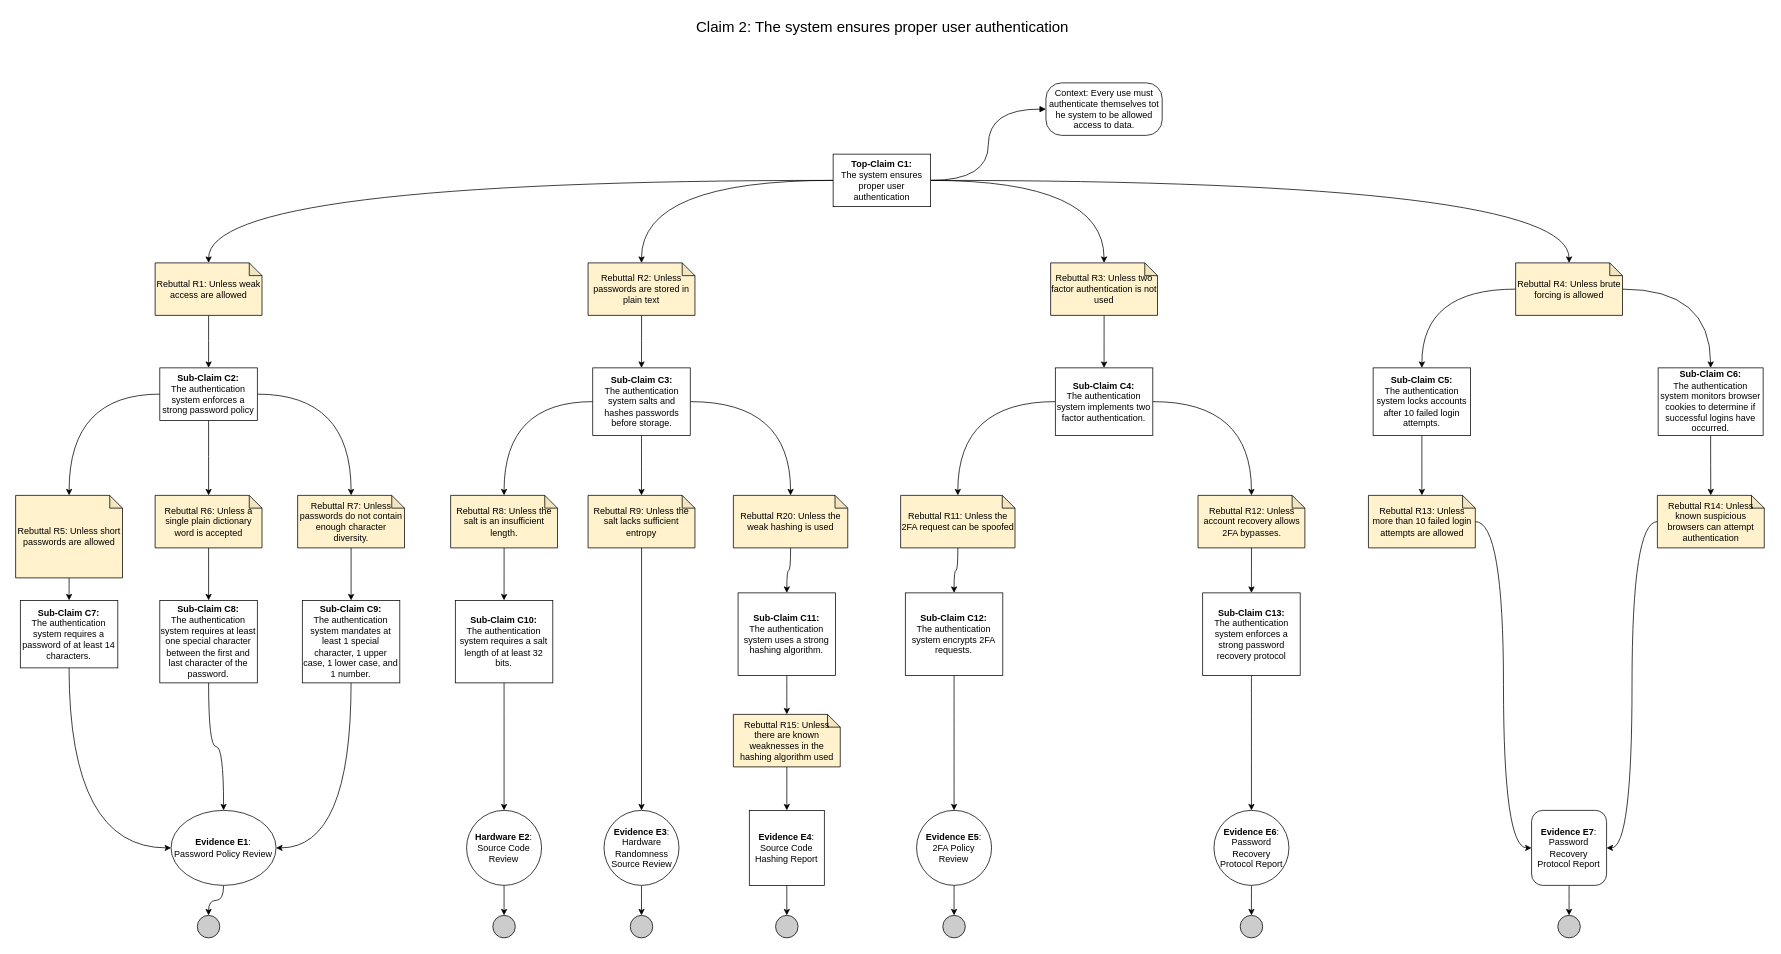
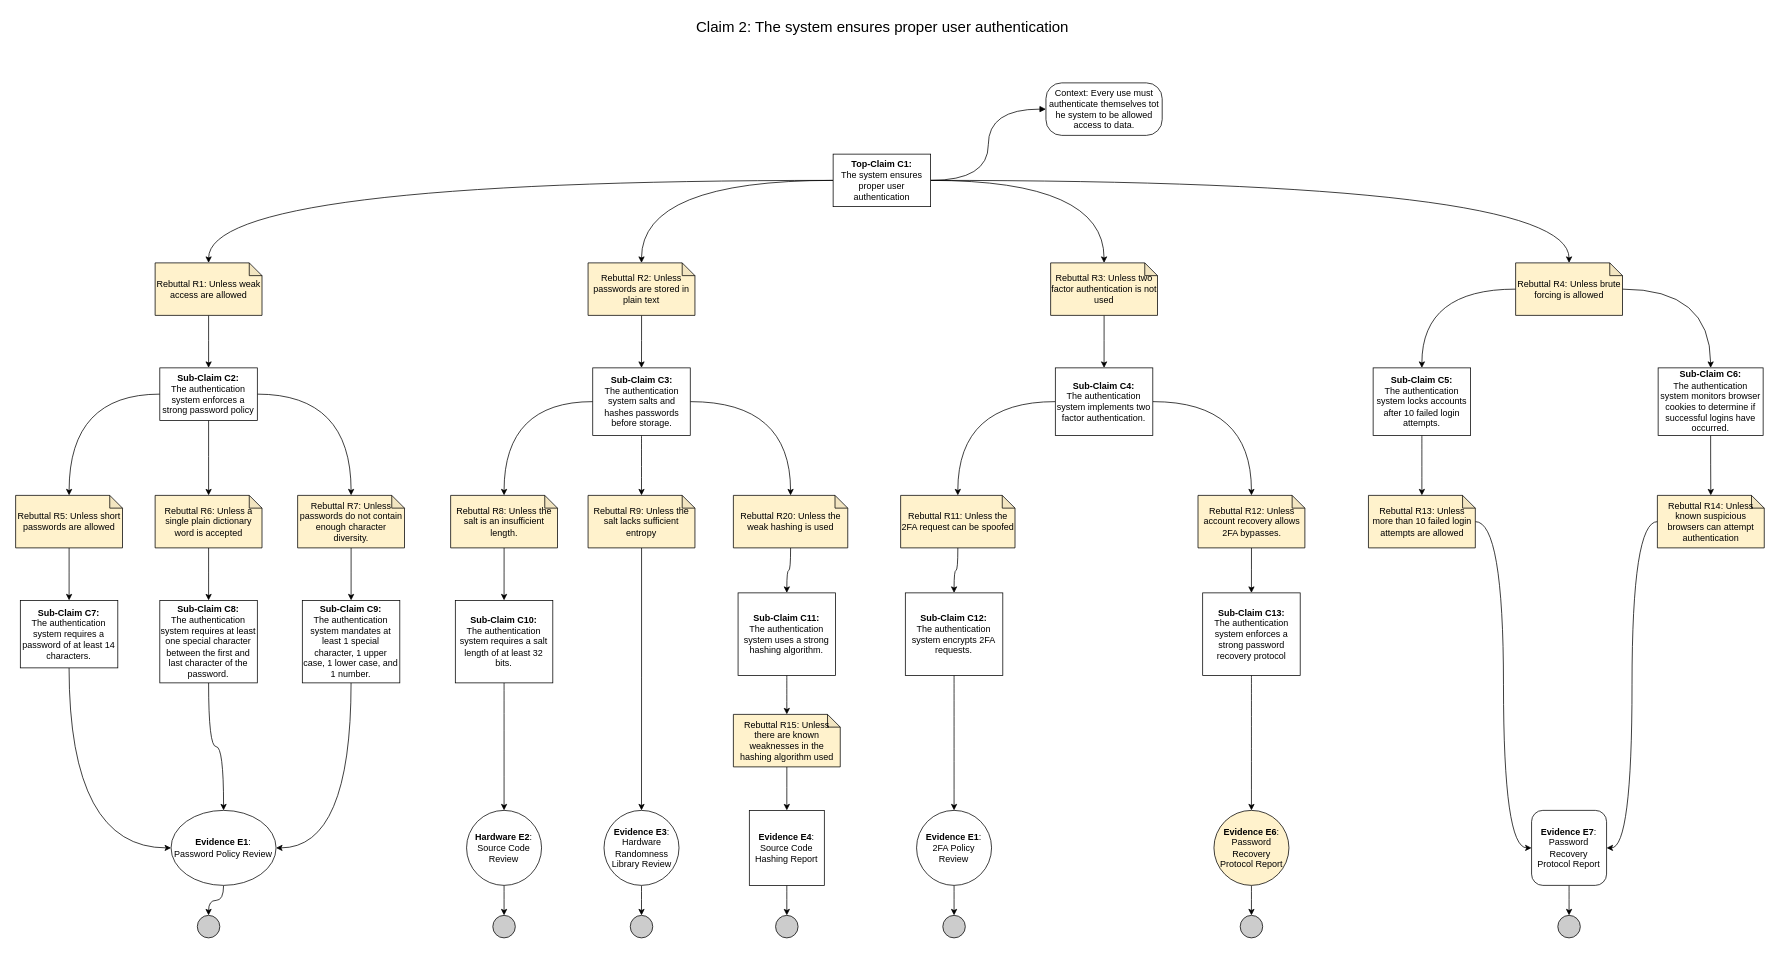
node "Rebuttal R5: Unless short passwords are allowed": size 107x83 -> 107x53
node "Evidence E3: Hardware Randomness Source Review": label "Evidence E3: Hardware Randomness Source Review" -> "Evidence E3: Hardware Randomness Library Review"
node "Evidence E5: 2FA Policy Review": label "Evidence E5: 2FA Policy Review" -> "Evidence E1: 2FA Policy Review"
node "Evidence E6: Password Recovery Protocol Report": fillcolor #ffffff -> #fff2cc
